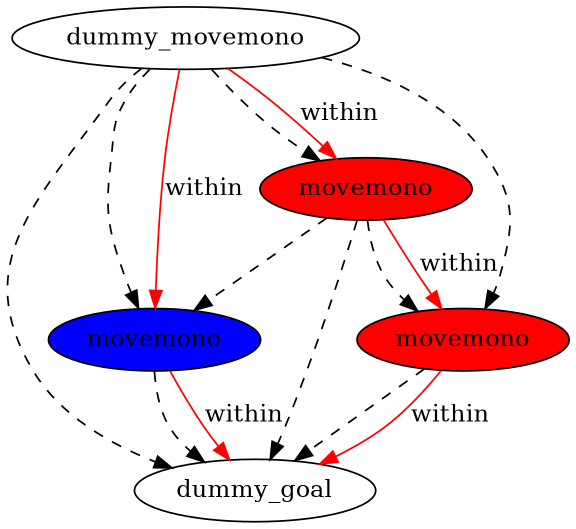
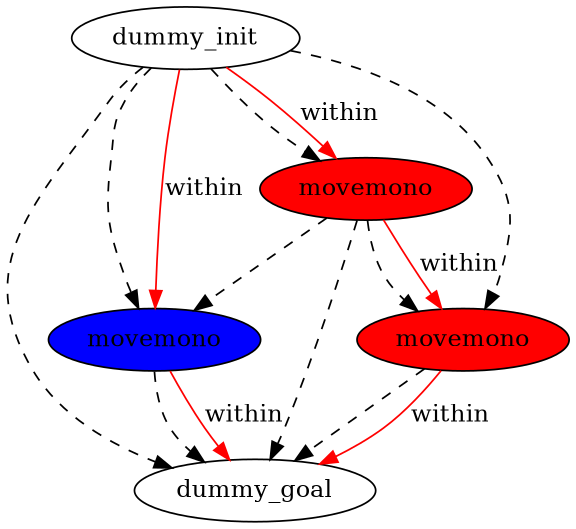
node "dummy_movemono": label "dummy_movemono" -> "dummy_init"
